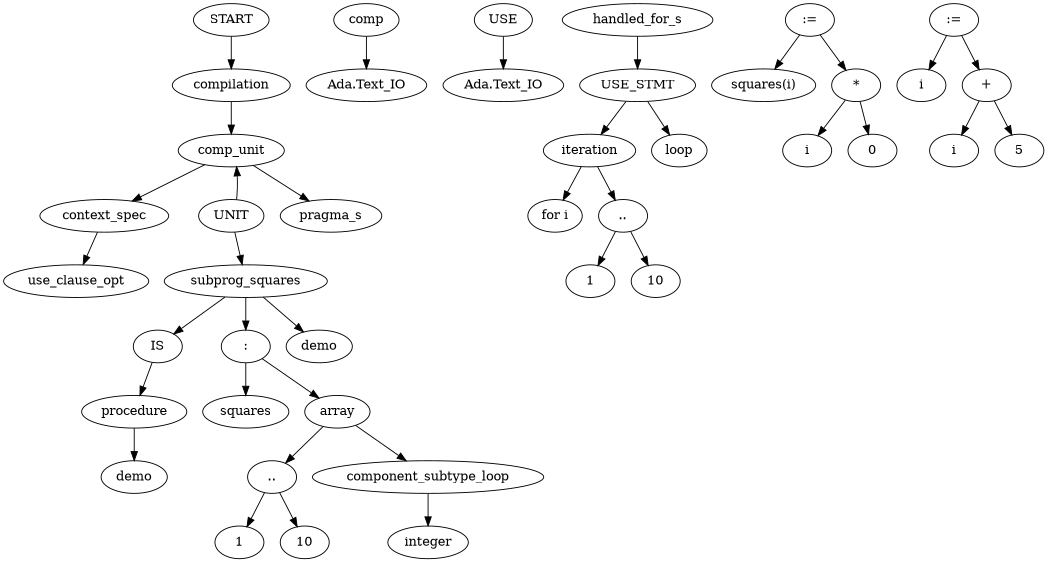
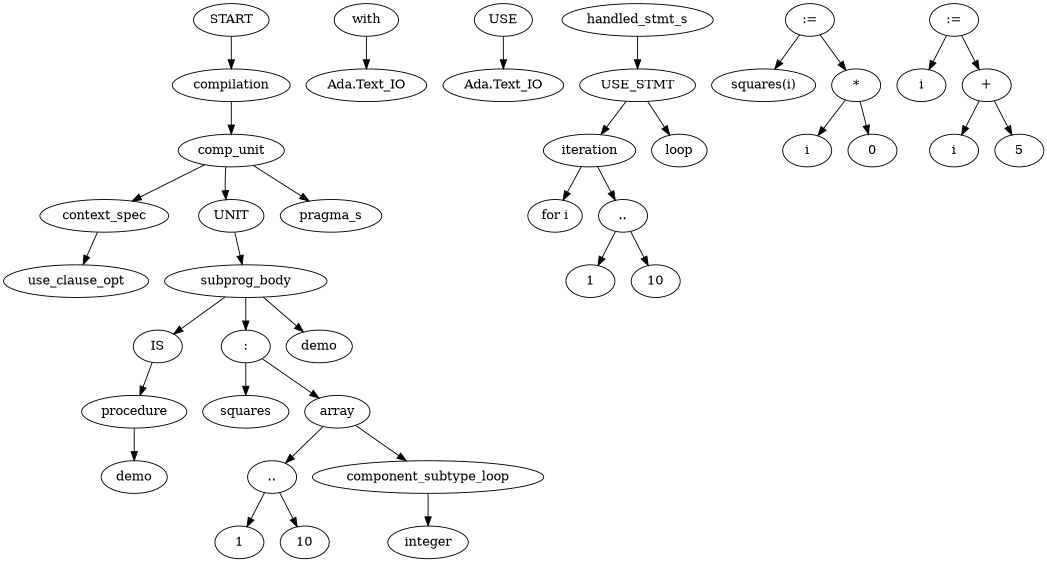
node "comp": label "comp" -> "with"
node "handled_for_s": label "handled_for_s" -> "handled_stmt_s"
edge "UNIT" -> "comp_unit": reversed
node "subprog_squares": label "subprog_squares" -> "subprog_body"
